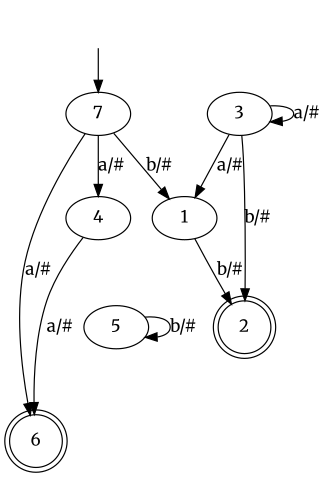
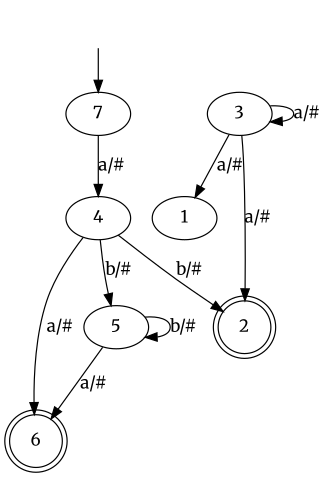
edge "7" -> "1": removed, label "b/#"
edge "3" -> "2": label "b/#" -> "a/#"
edge "7" -> "6": now "5" -> "6"
edge "4" -> "5": added, label "b/#"
edge "1" -> "2": now "4" -> "2"
